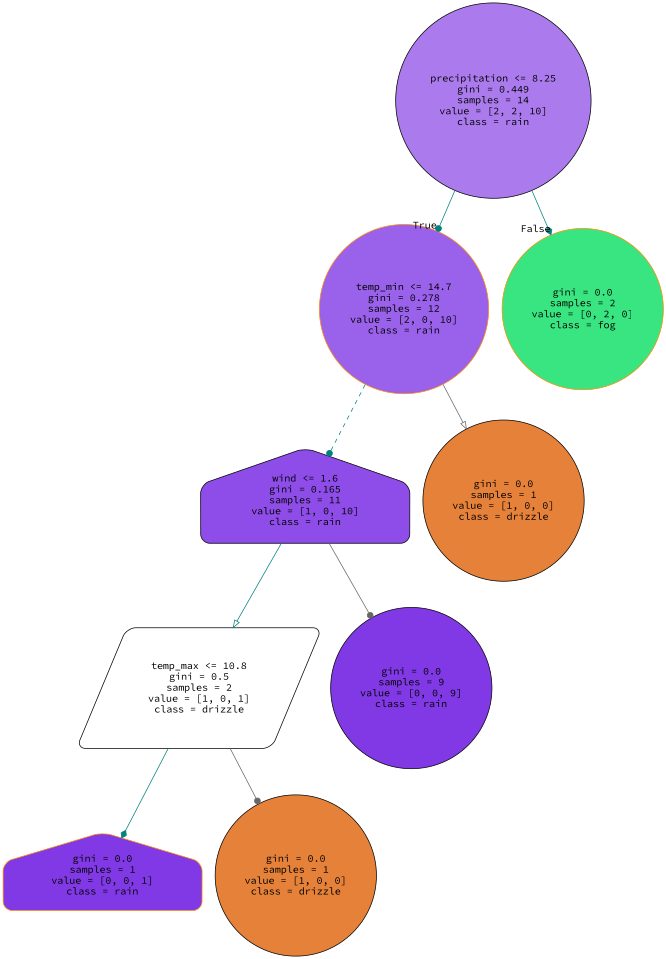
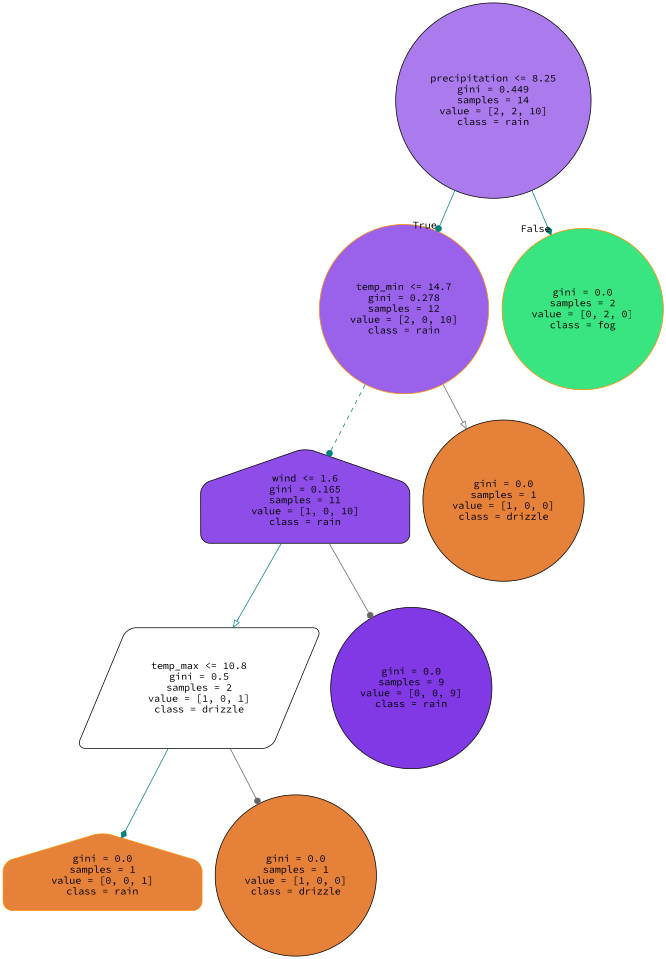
node "gini = 0.0 samples = 1 value = [0, 0, 1] class = rain": fillcolor #8139e5 -> #e58139
